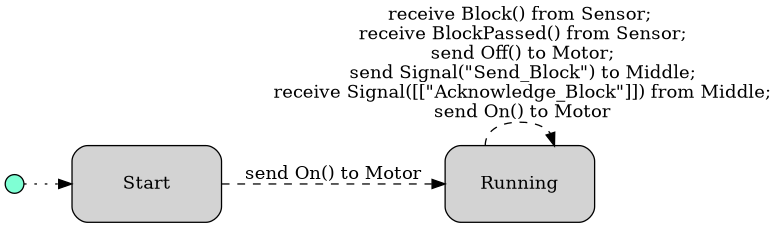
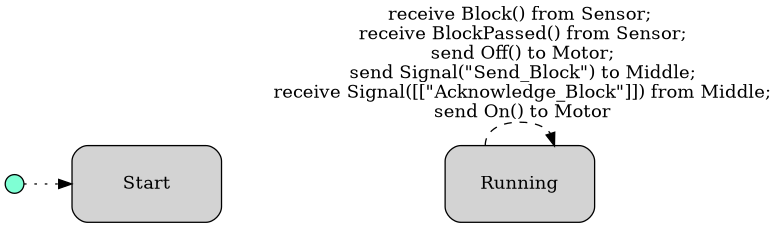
edge "Start" -> "Running": removed, label "send On() to Motor"
